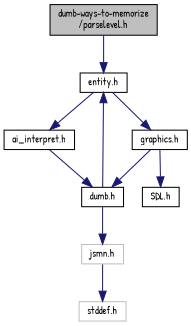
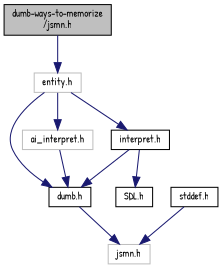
node "dumb-ways-to-memorize /parselevel.h": label "dumb-ways-to-memorize /parselevel.h" -> "dumb-ways-to-memorize /jsmn.h"
node "entity.h": color black -> grey75
node "ai_interpret.h": color black -> grey75
node "graphics.h": label "graphics.h" -> "interpret.h"
edge "dumb.h" -> "entity.h": reversed
edge "jsmn.h" -> "stddef.h": reversed
node "stddef.h": color grey75 -> black
